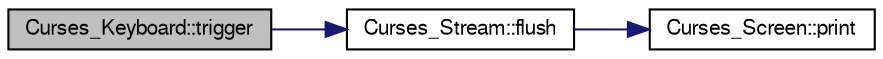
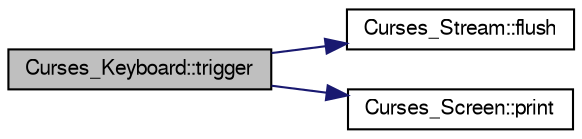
edge "Curses_Stream::flush" -> "Curses_Screen::print": now "Curses_Keyboard::trigger" -> "Curses_Screen::print"
